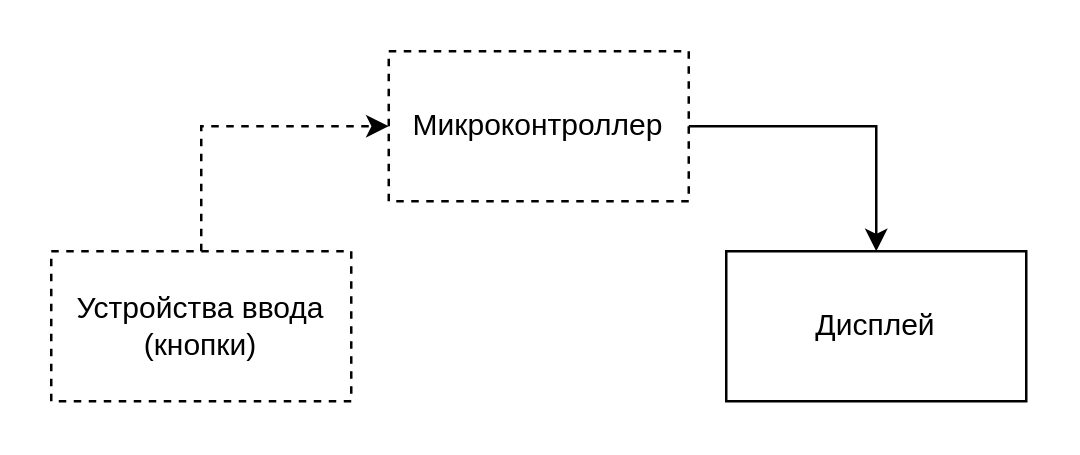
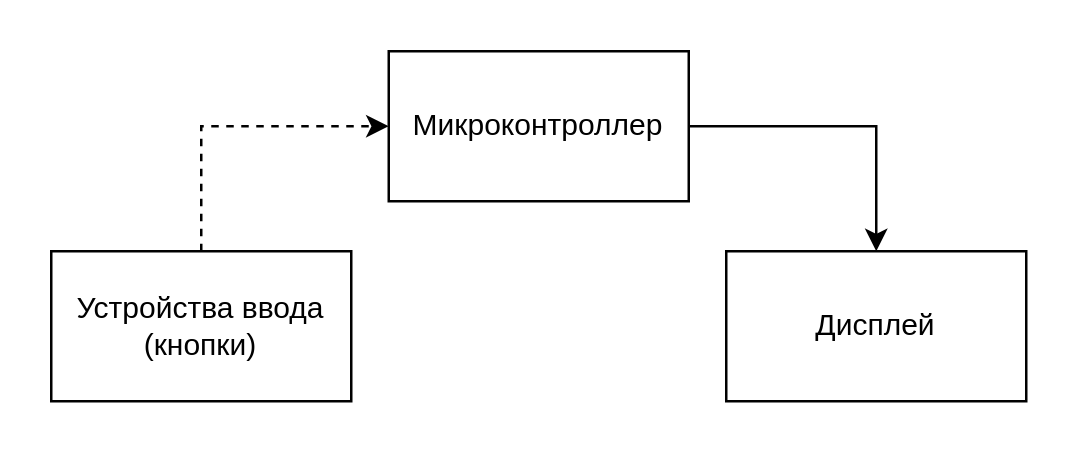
node "Микроконтроллер": style dashed -> solid
node "Устройства ввода (кнопки)": style dashed -> solid
